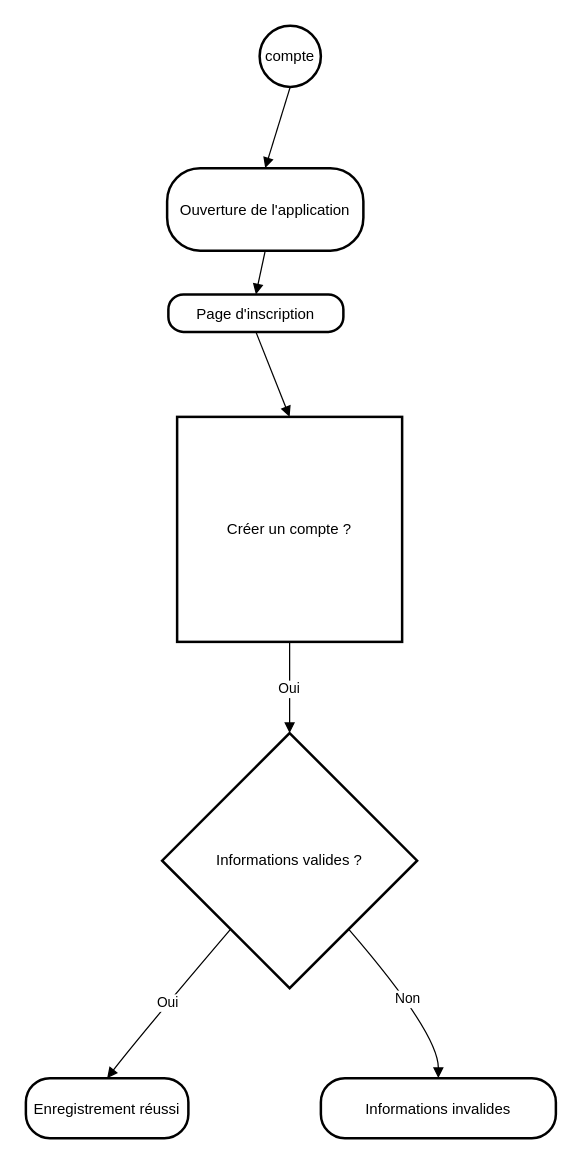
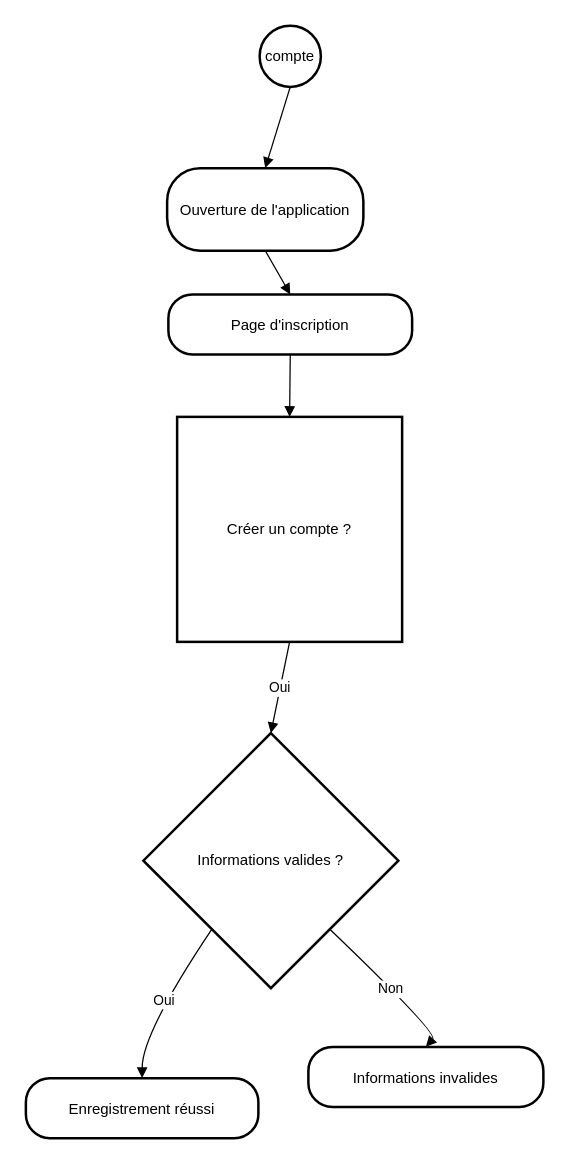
node "Page d'inscription": size 175x38 -> 244x60
node "Informations valides ?": moved (289, 861) -> (271, 861)
node "Enregistrement réussi": size 163x60 -> 233x60
node "Informations invalides": moved (438, 1108) -> (426, 1077)
